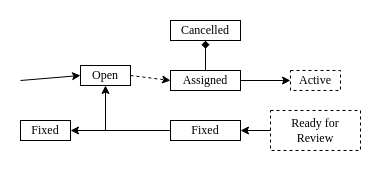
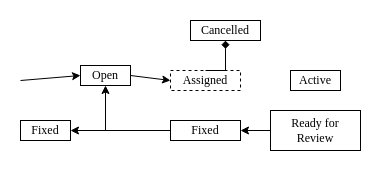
node "Cancelled": moved (206, 31) -> (226, 31)
edge "Open" -> "Assigned": style dashed -> solid
node "Assigned": style solid -> dashed
edge "Assigned" -> "Active": removed
node "Active": style dashed -> solid
node "Ready for Review": style dashed -> solid
